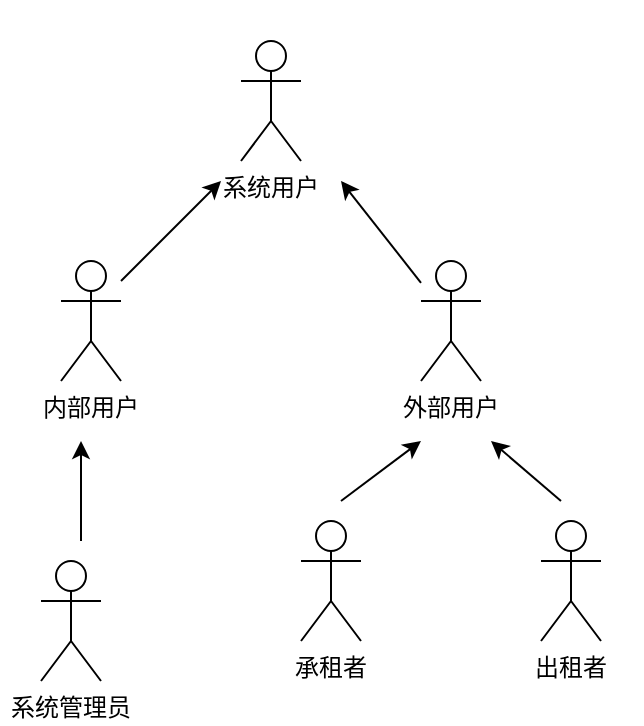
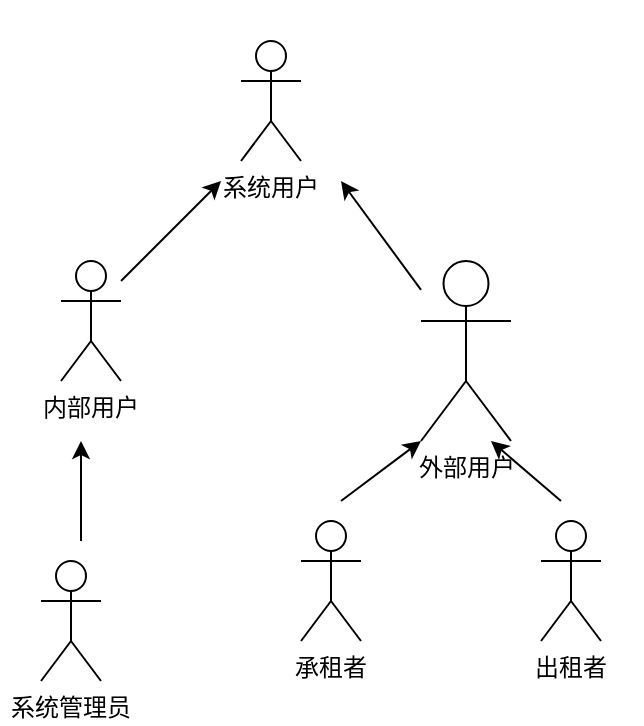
node "外部用户": size 60x120 -> 90x180
